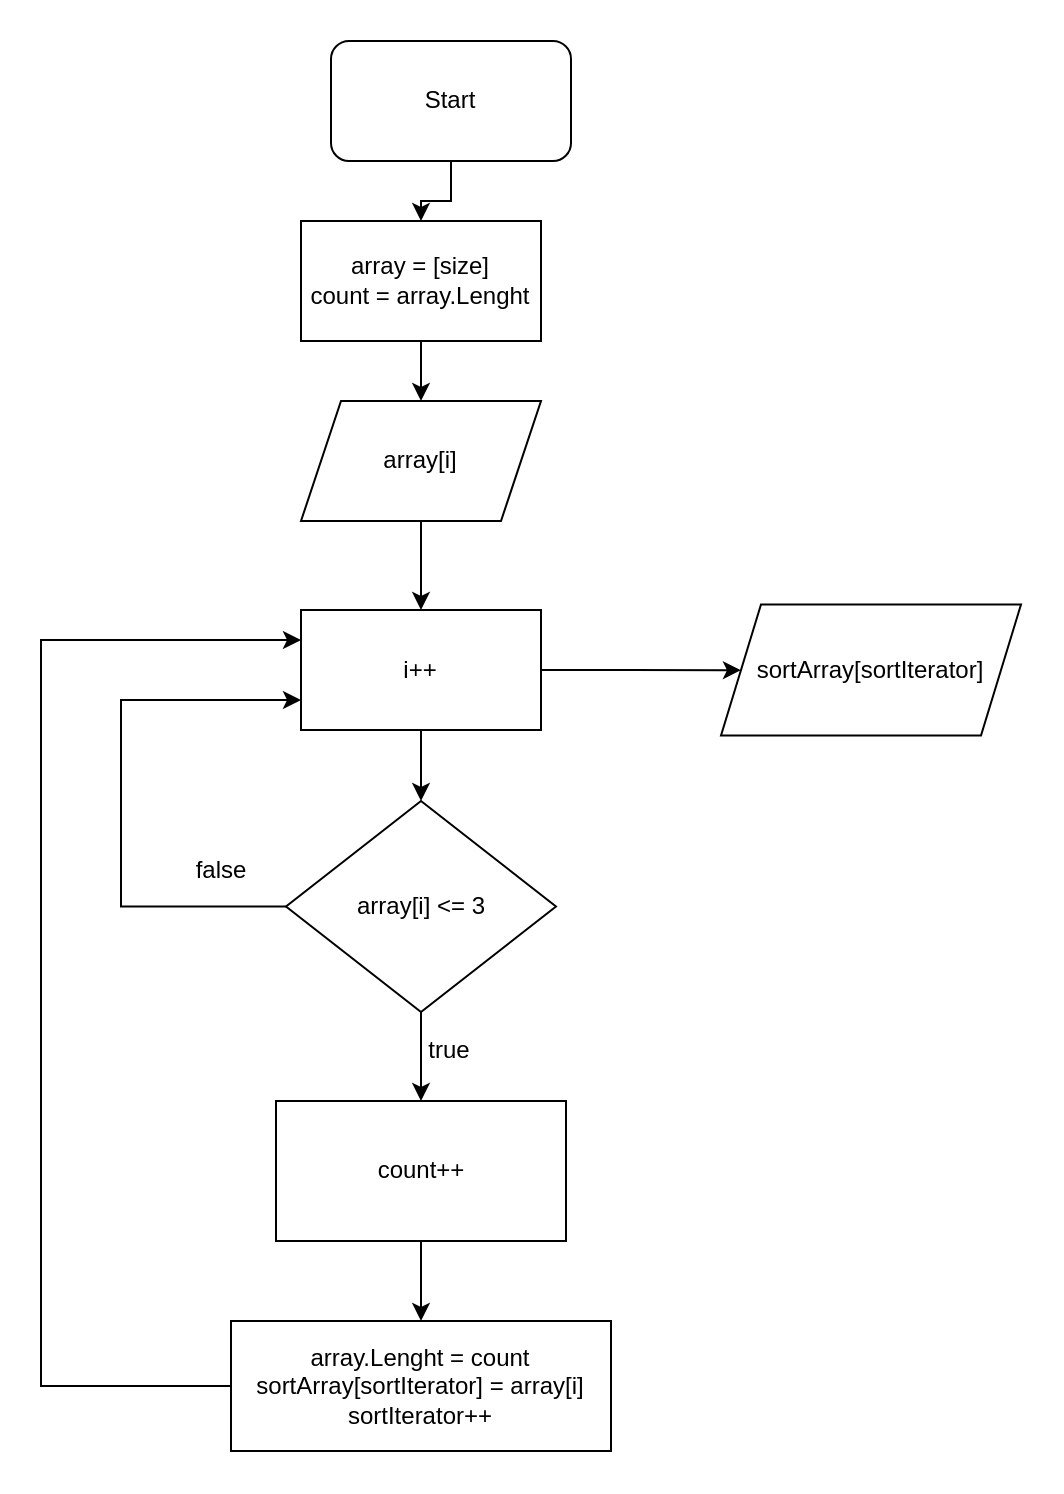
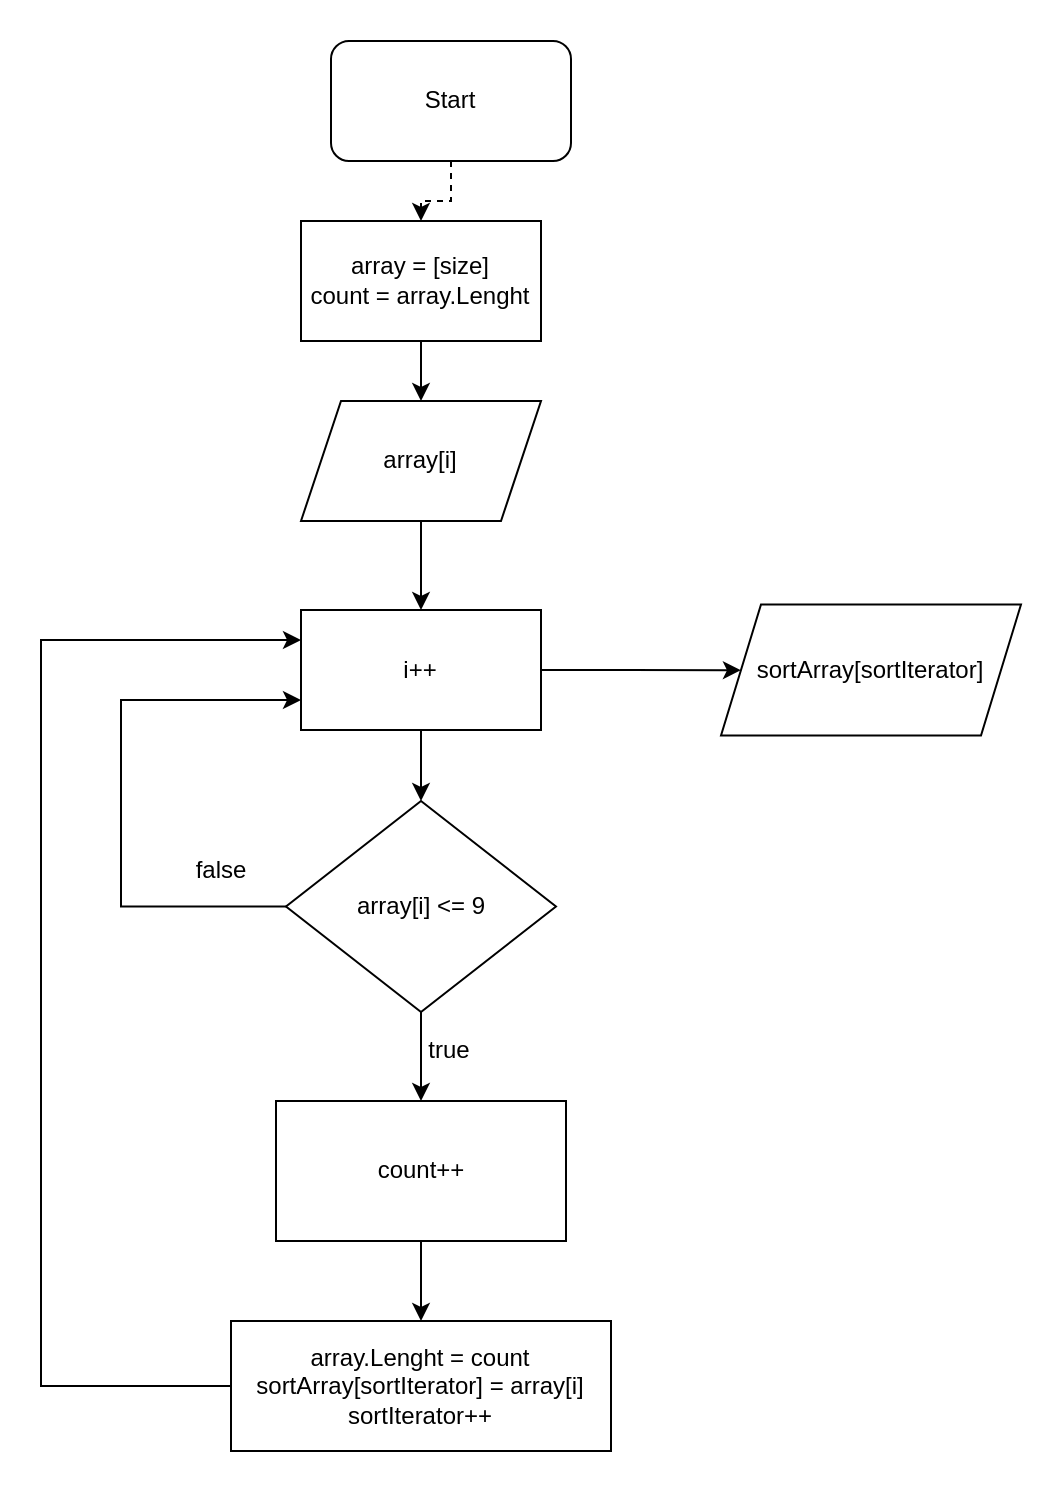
edge "Start" -> "array = [size] count = array.Lenght": style solid -> dashed
node "array[i] <= 3": label "array[i] <= 3" -> "array[i] <= 9"
